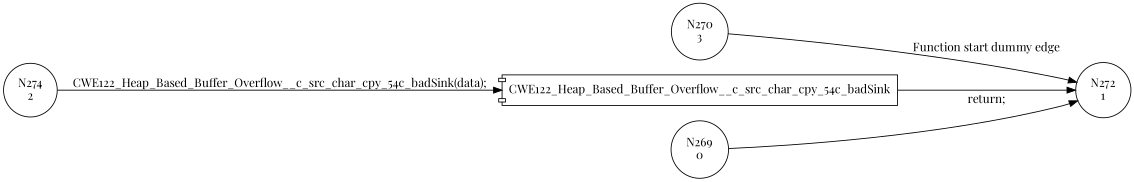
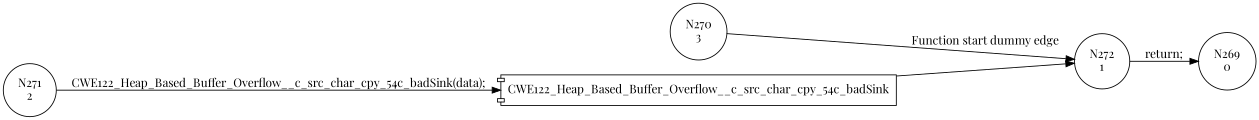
node "N274 2": label "N274 2" -> "N271 2"
edge "N269 0" -> "N272 1": reversed
